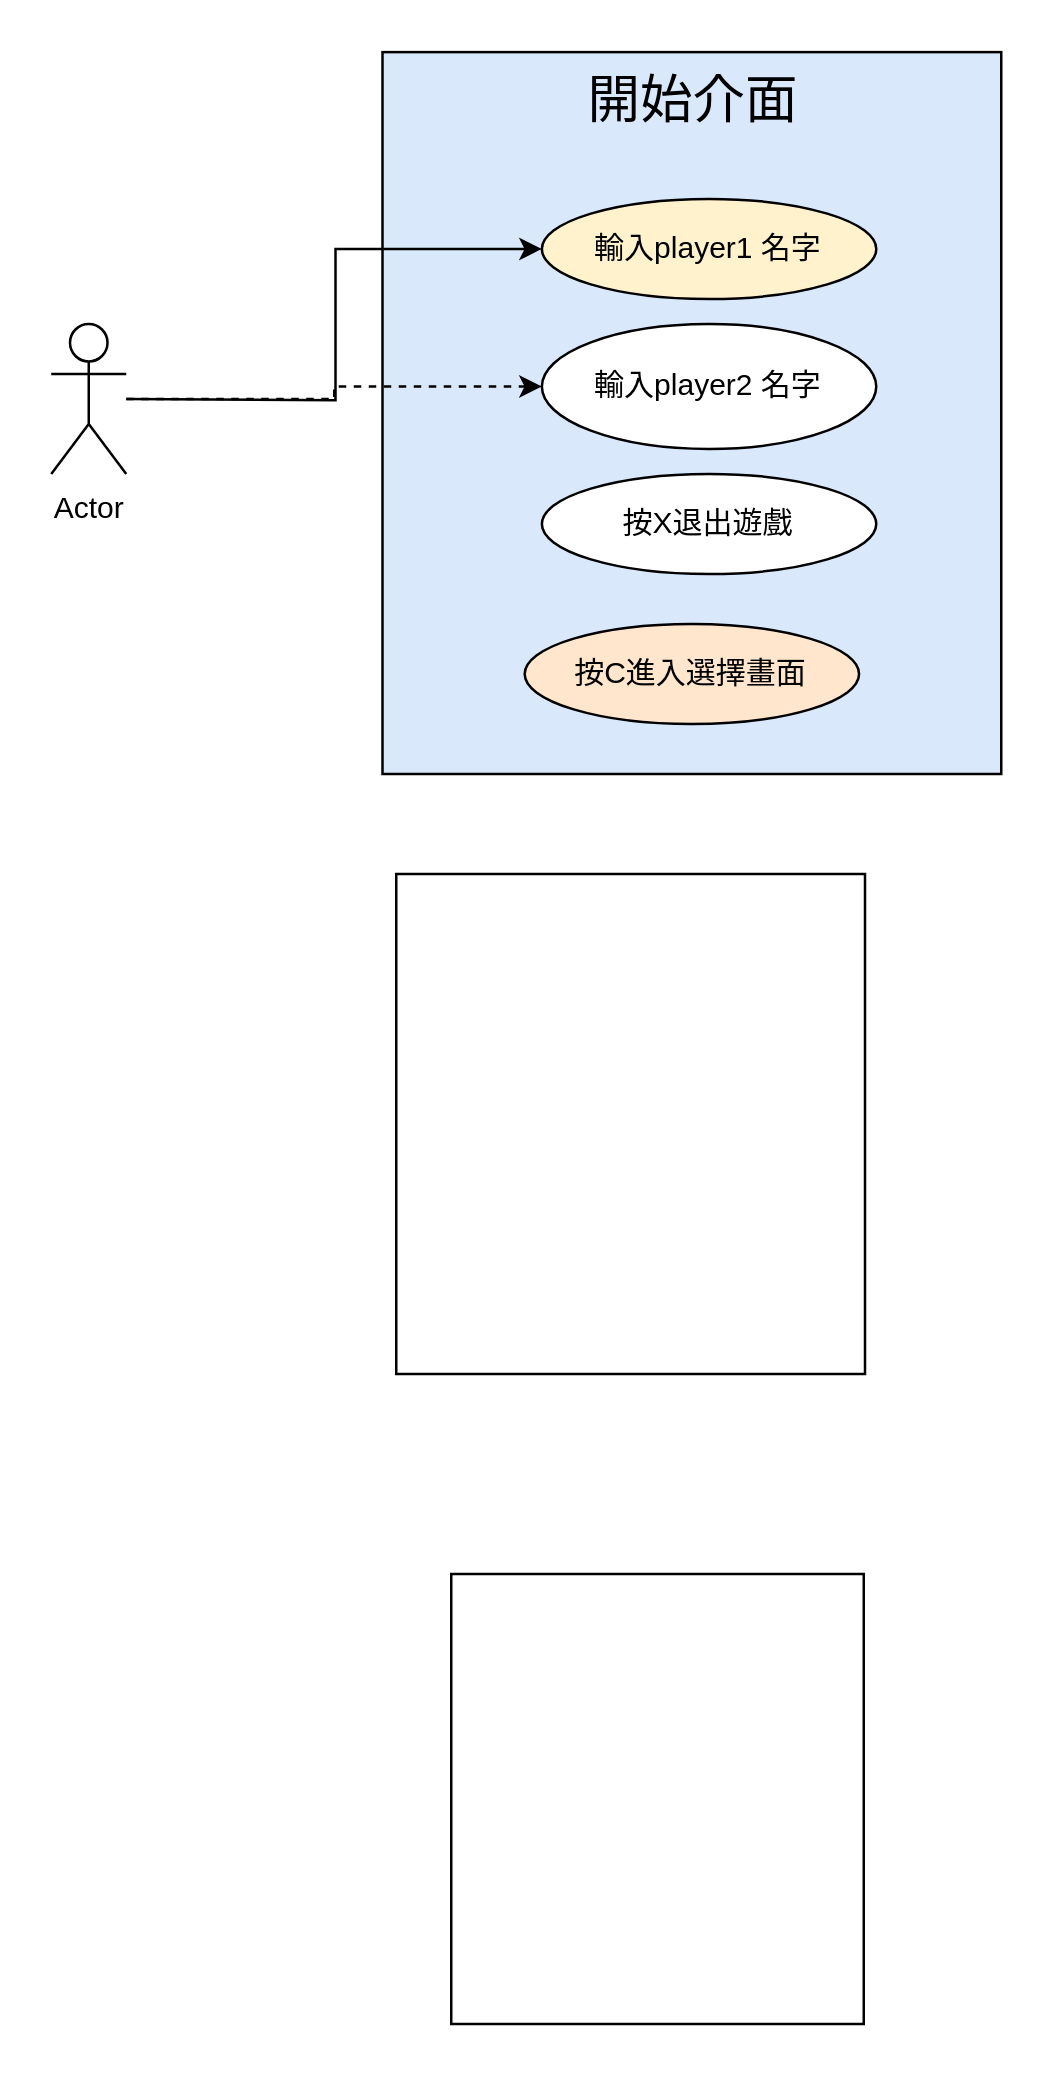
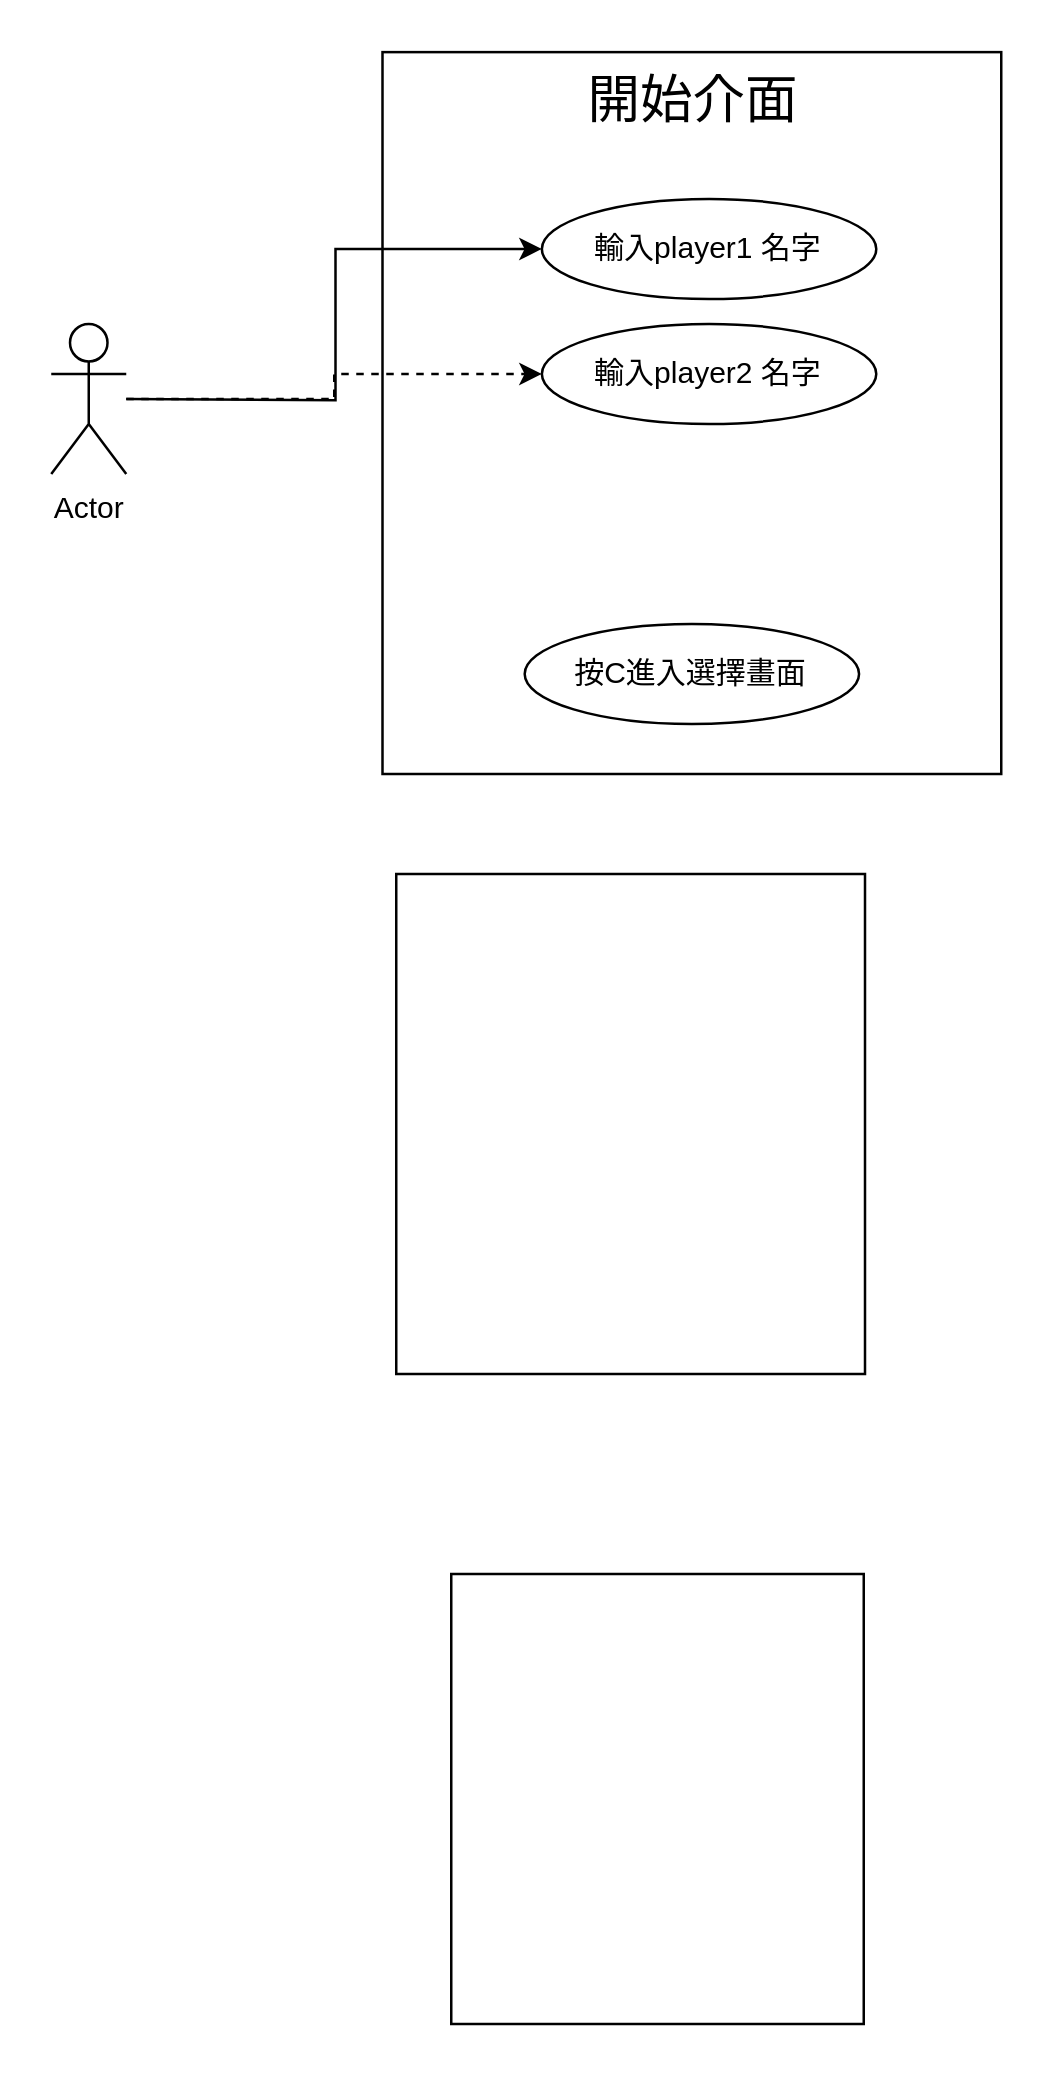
node "開始介面": fillcolor #dae8fc -> #ffffff
node "輸入player1 名字": fillcolor #fff2cc -> #ffffff
node "輸入player2 名字": size 334x125 -> 334x100
node "按X退出遊戲": removed
node "按C進入選擇畫面": fillcolor #ffe6cc -> #ffffff
